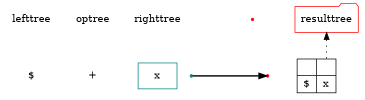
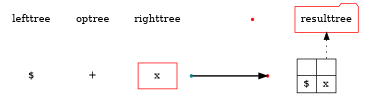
node "x": color teal -> red
